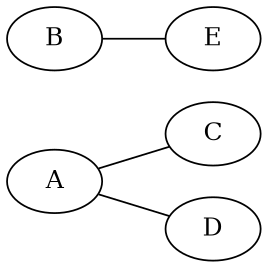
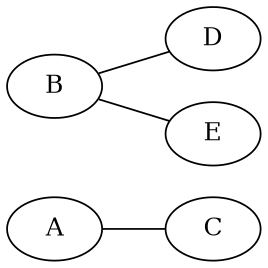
edge "A" -- "D": now "B" -- "D"
